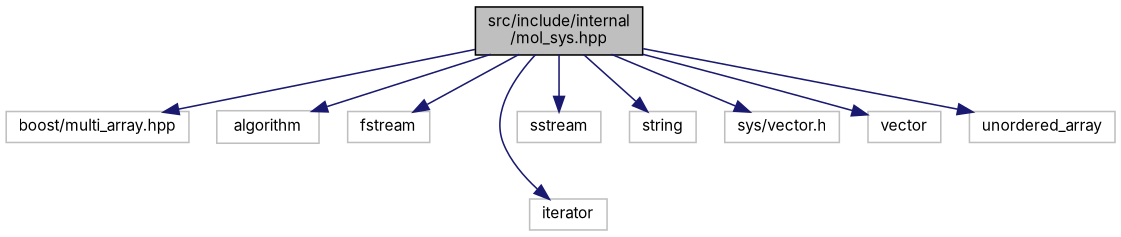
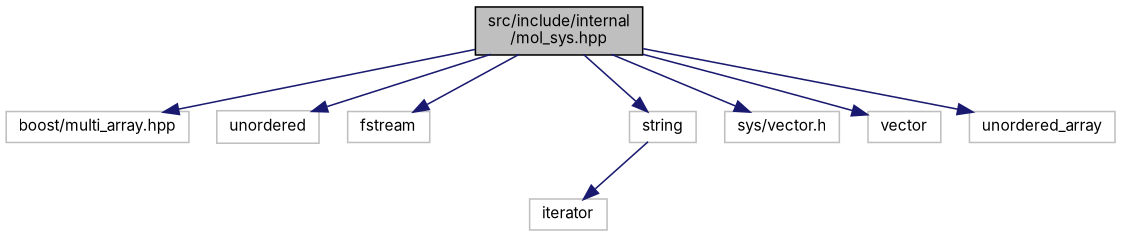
edge "src/include/internal /mol_sys.hpp" -> "iterator": now "string" -> "iterator"
node "algorithm": label "algorithm" -> "unordered"
node "sstream": removed
